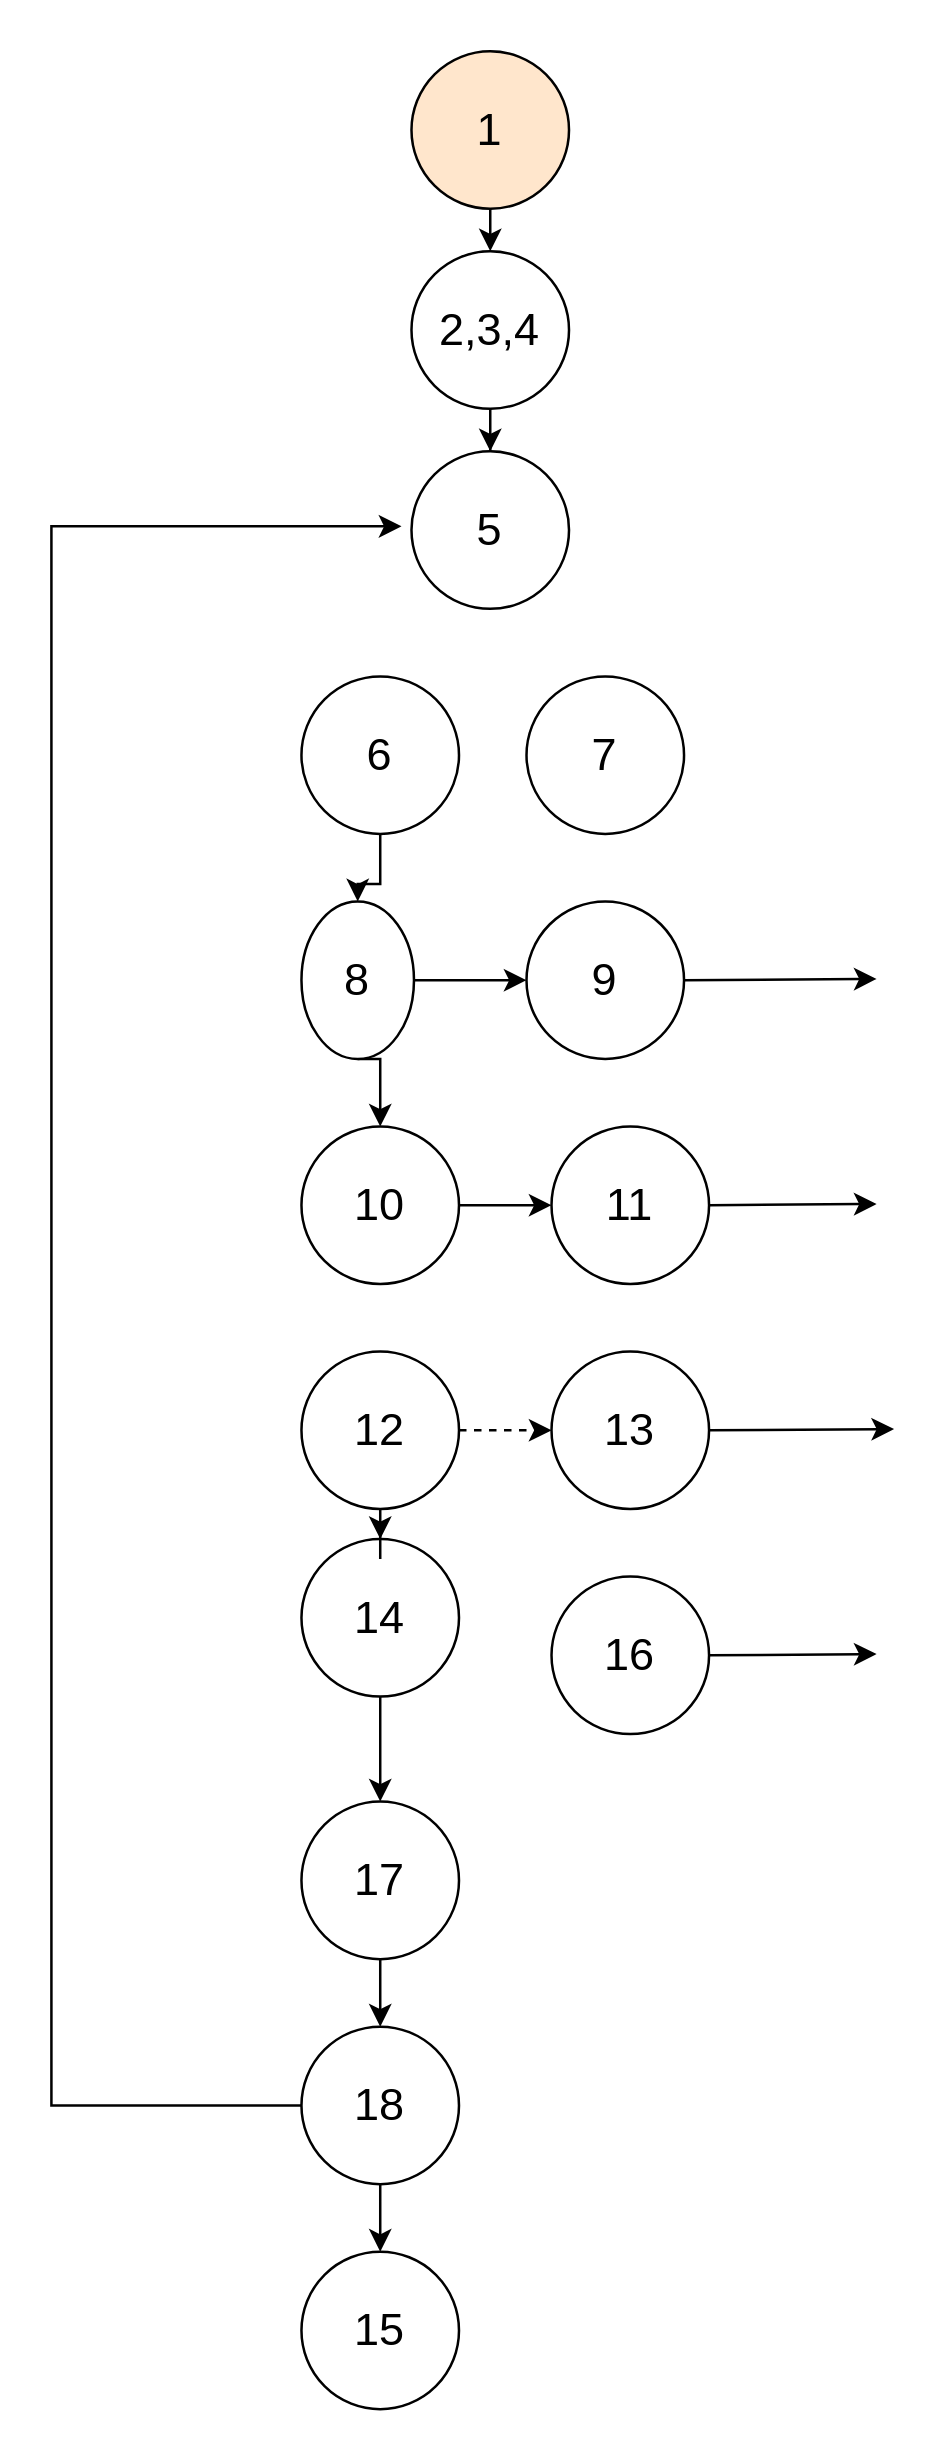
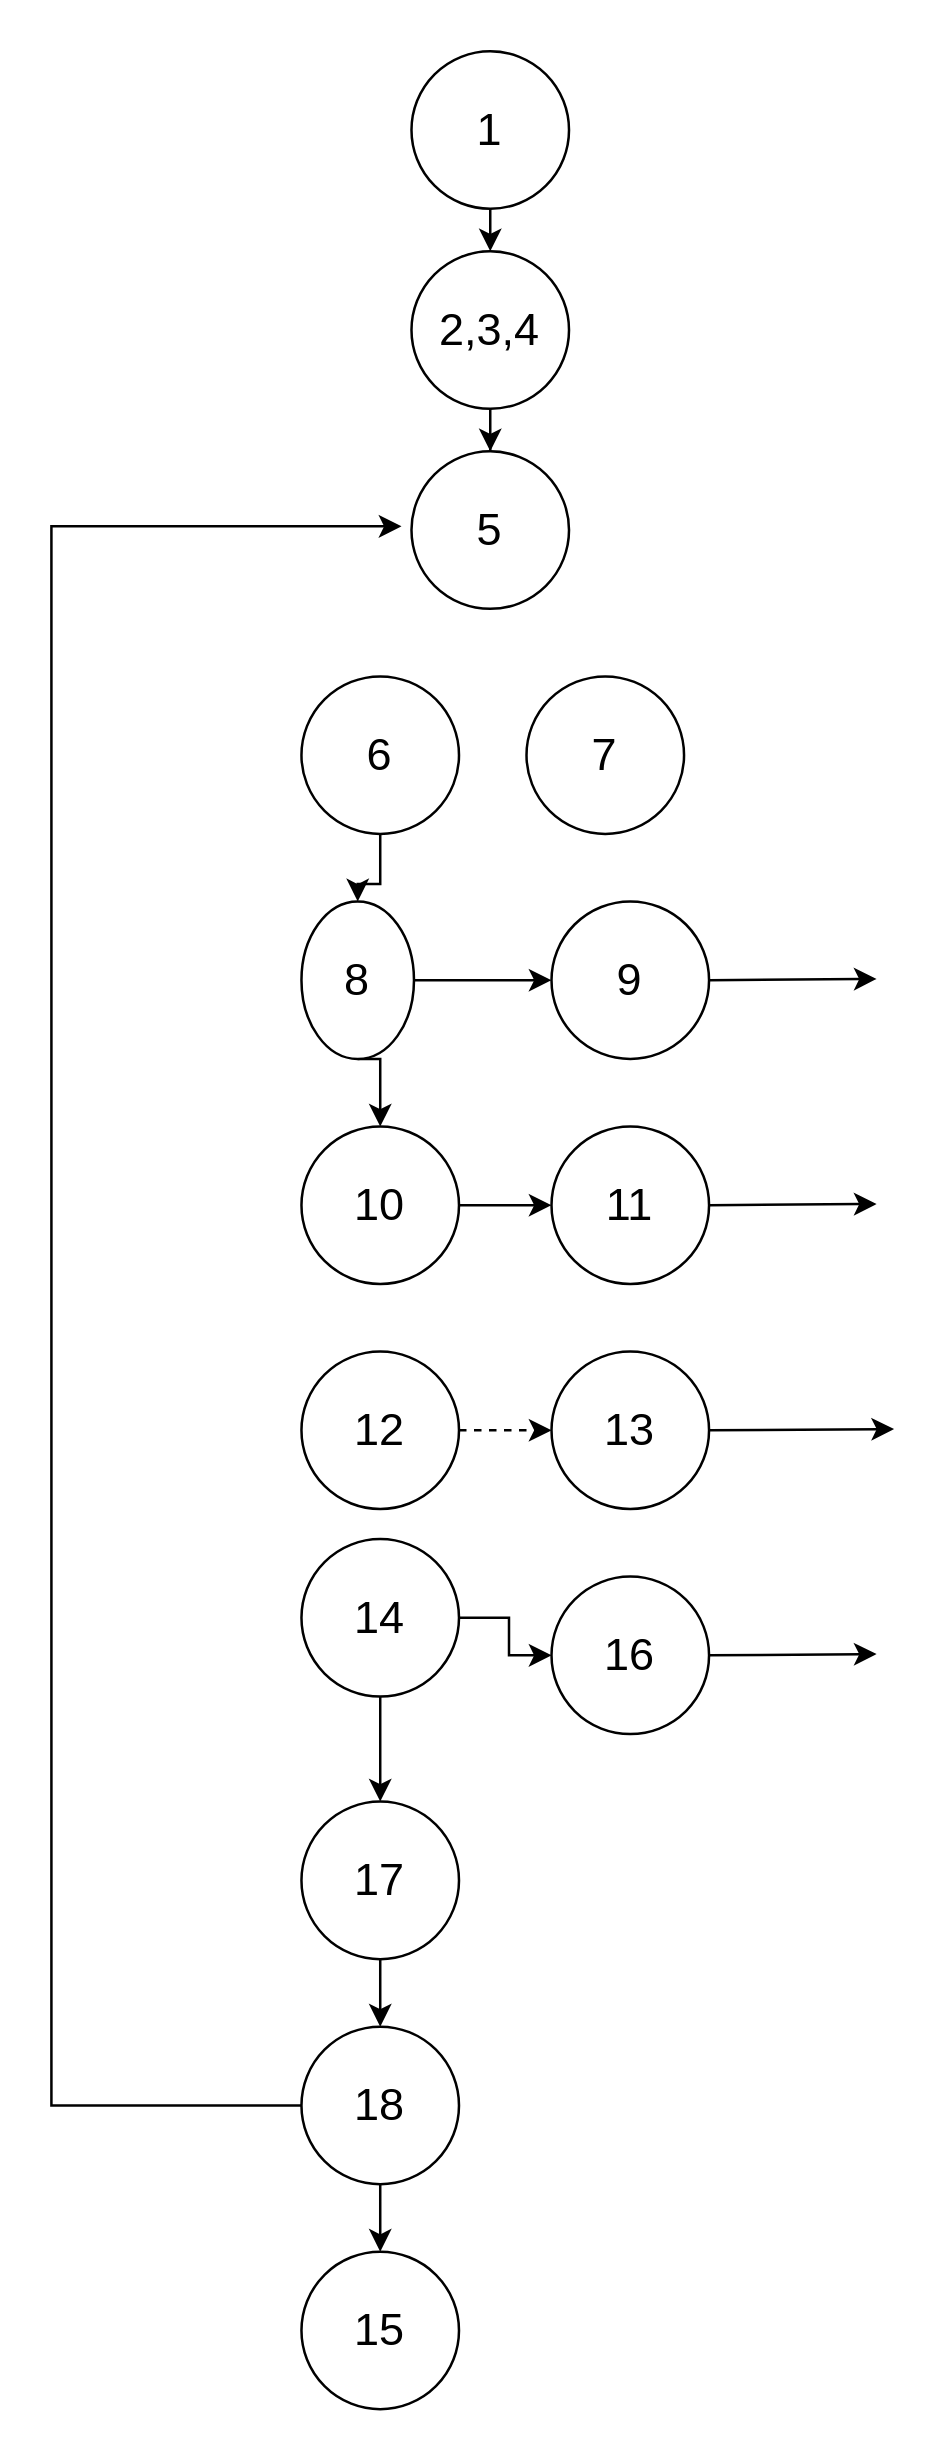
node "1": fillcolor #ffe6cc -> #ffffff
node "9": moved (605, 980) -> (630, 980)
edge "12" -> "14": removed
edge "14" -> "16": added
